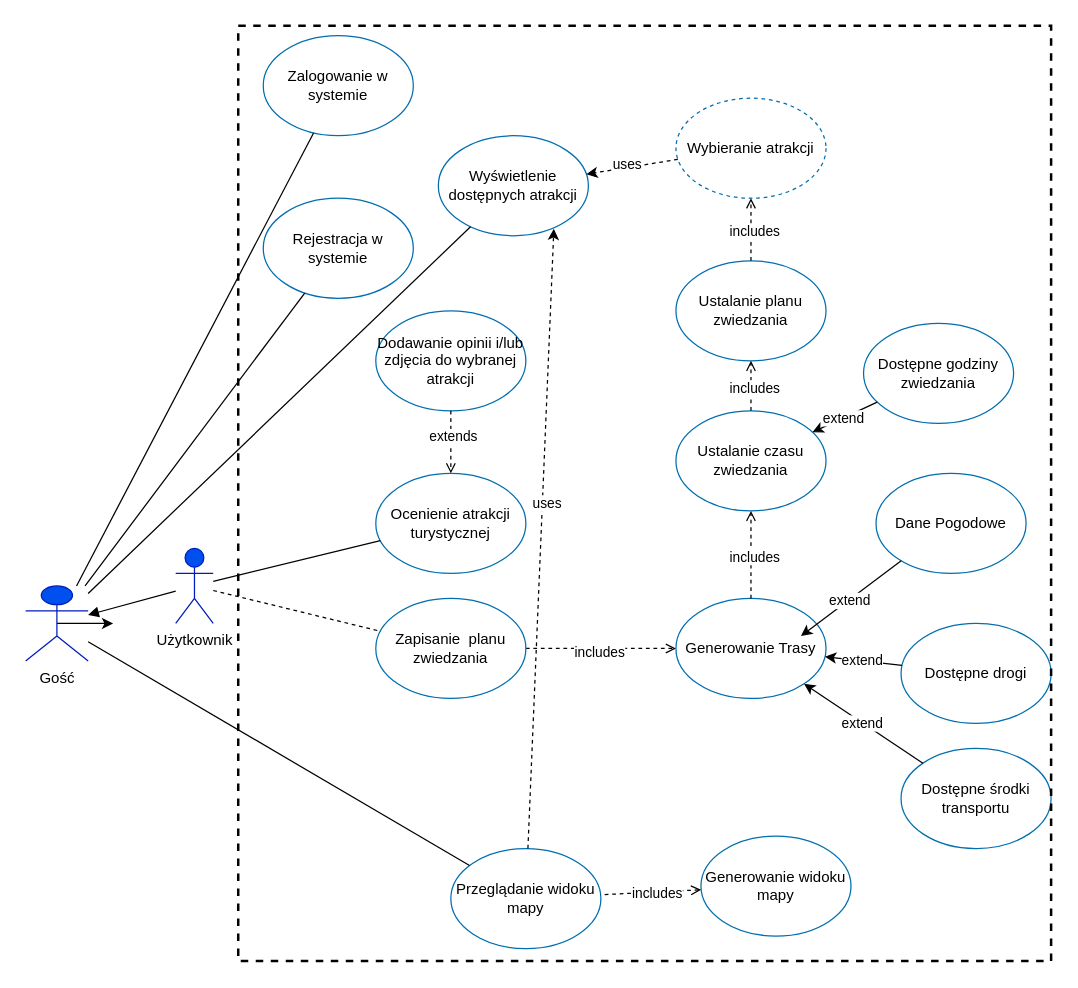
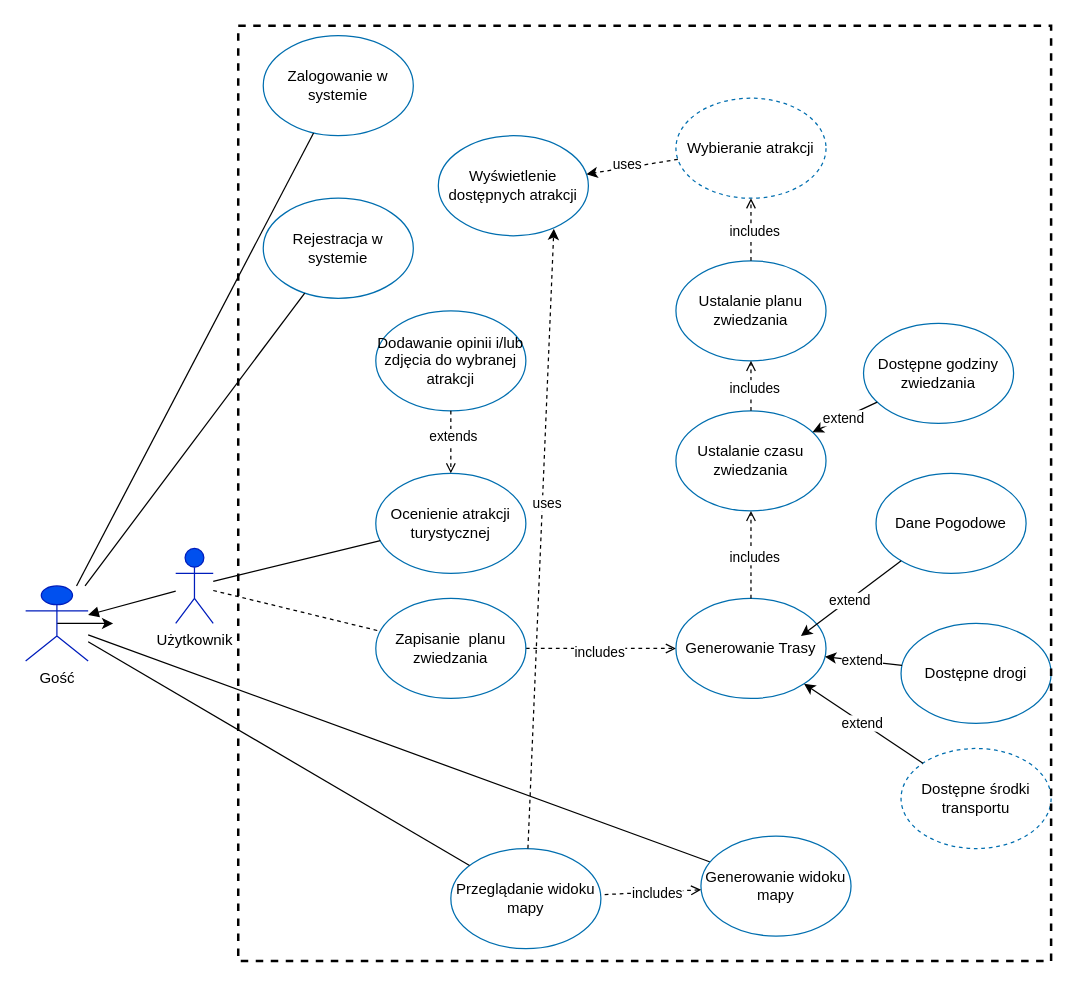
edge "Wyświetlenie dostępnych atrakcji" -- "Gość": now "Generowanie widoku mapy" -- "Gość"
node "Dostępne środki transportu": style solid -> dashed
